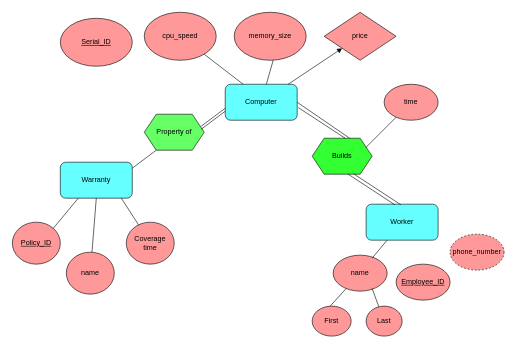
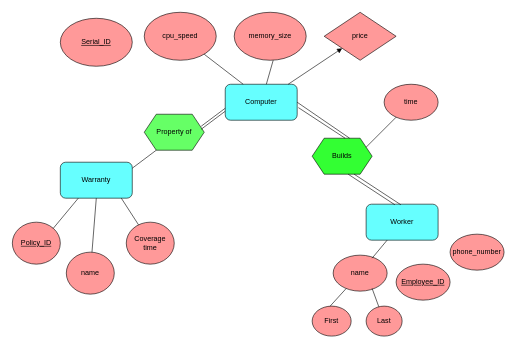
node "phone_number": style dashed -> solid
